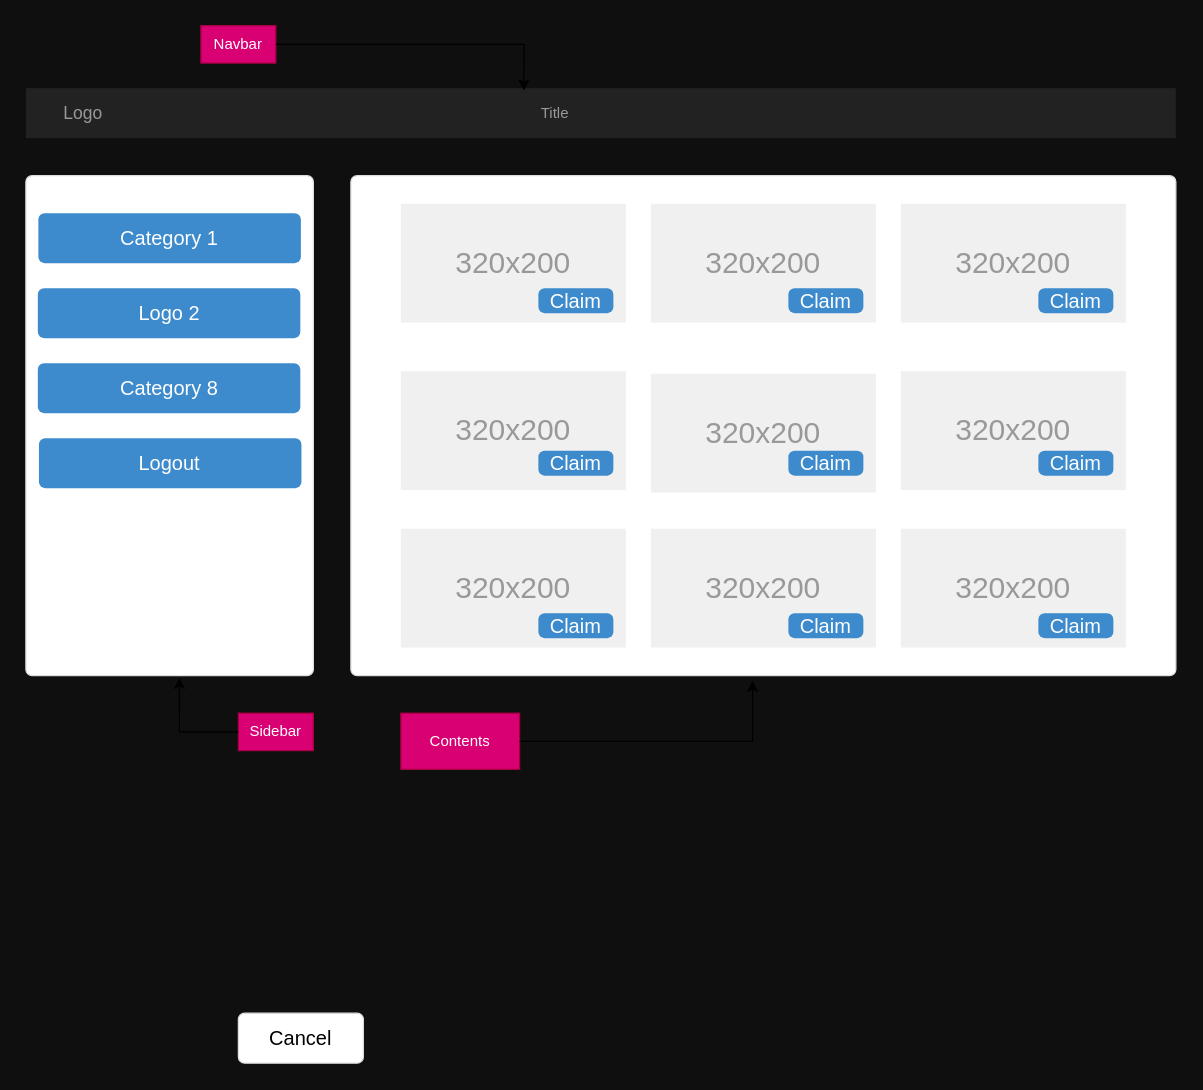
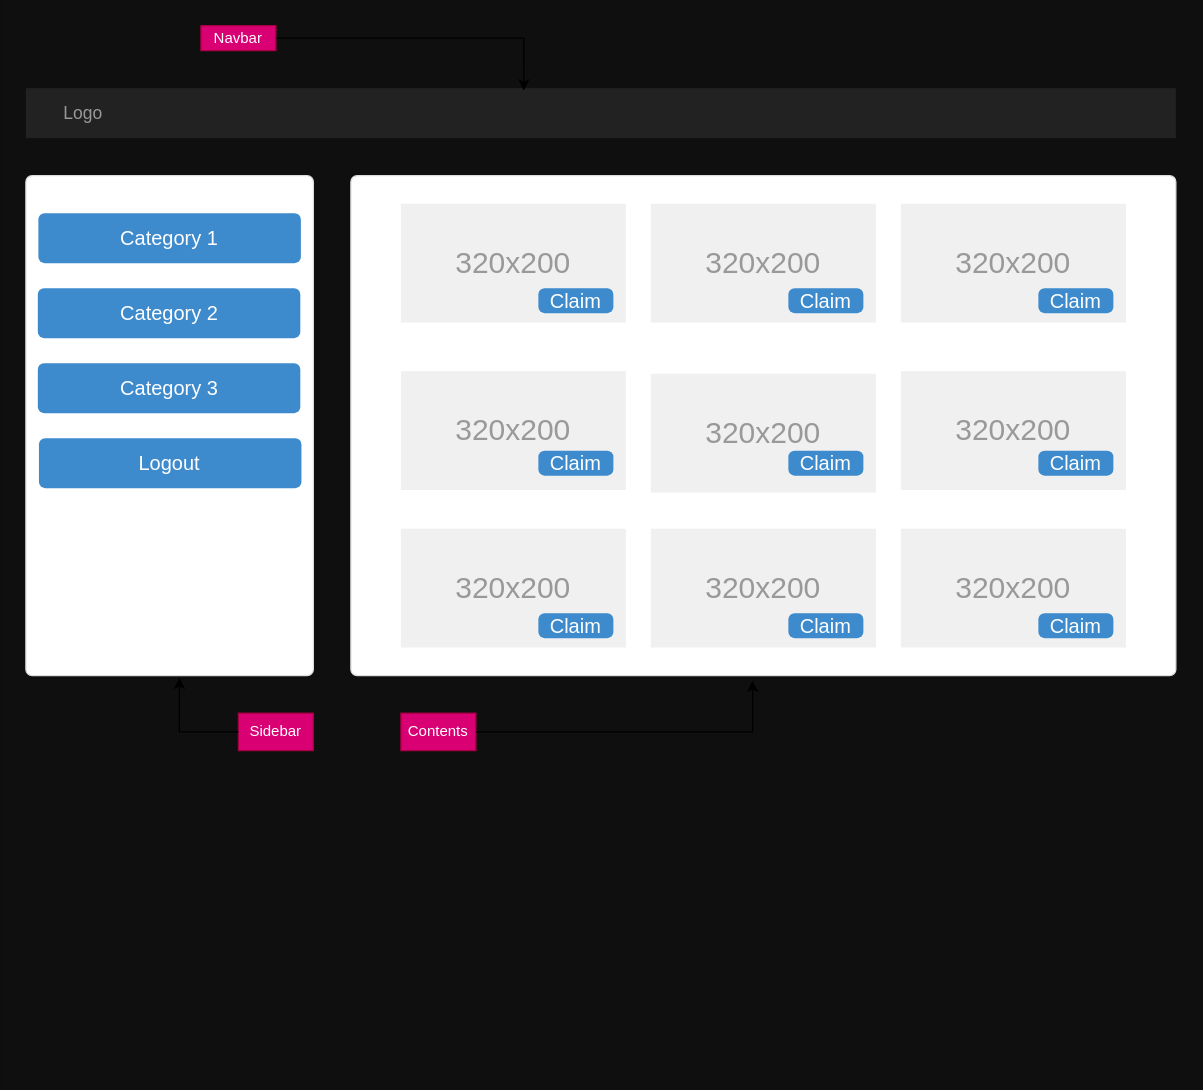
node "Navbar": size 75x38 -> 75x25
node "Title": removed
node "Logo 2": label "Logo 2" -> "Category 2"
node "Category 8": label "Category 8" -> "Category 3"
node "Contents": size 119x56 -> 75x38
node "Cancel": removed
